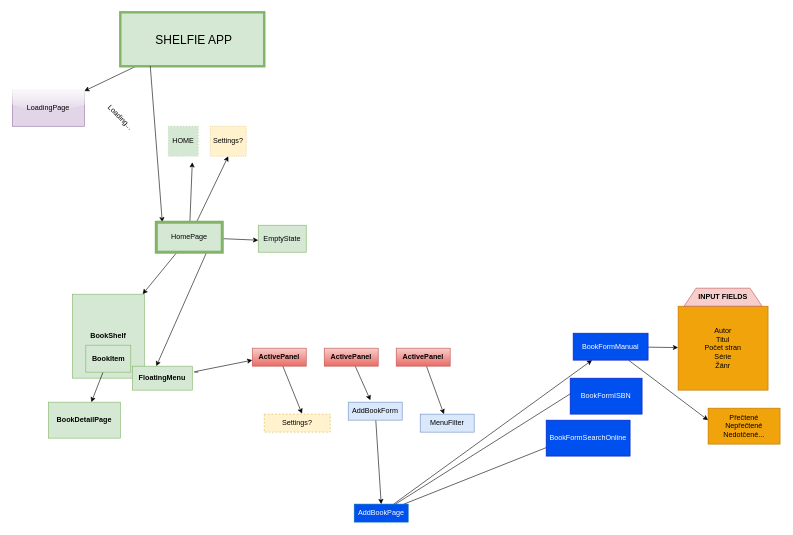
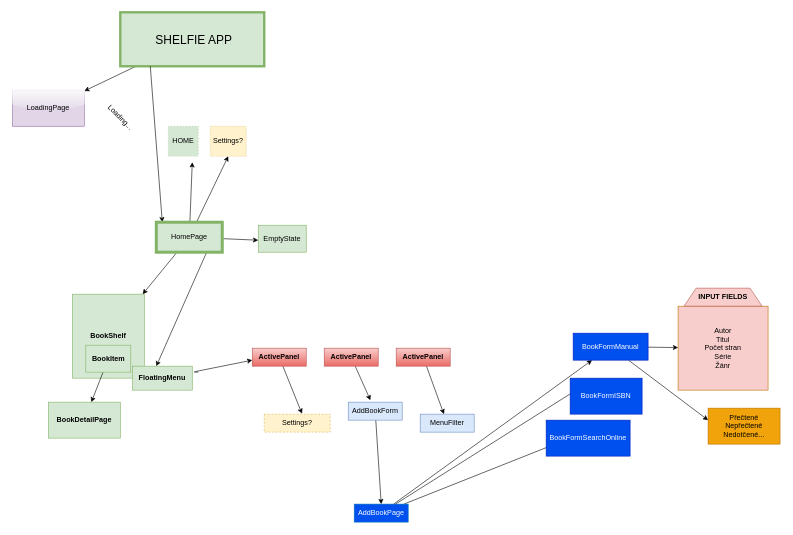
node "Autor Titul Počet stran Série Žánr": fillcolor #f0a30a -> #f8cecc
